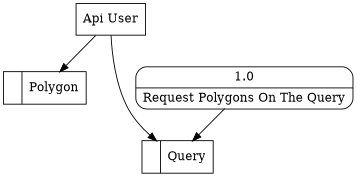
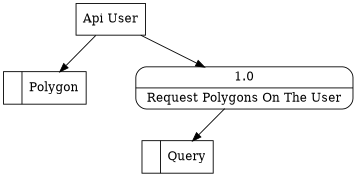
edge "Api User" -> "Query": now "Api User" -> "1.0"
node "1.0": text "Request Polygons On The Query" -> "Request Polygons On The User"
